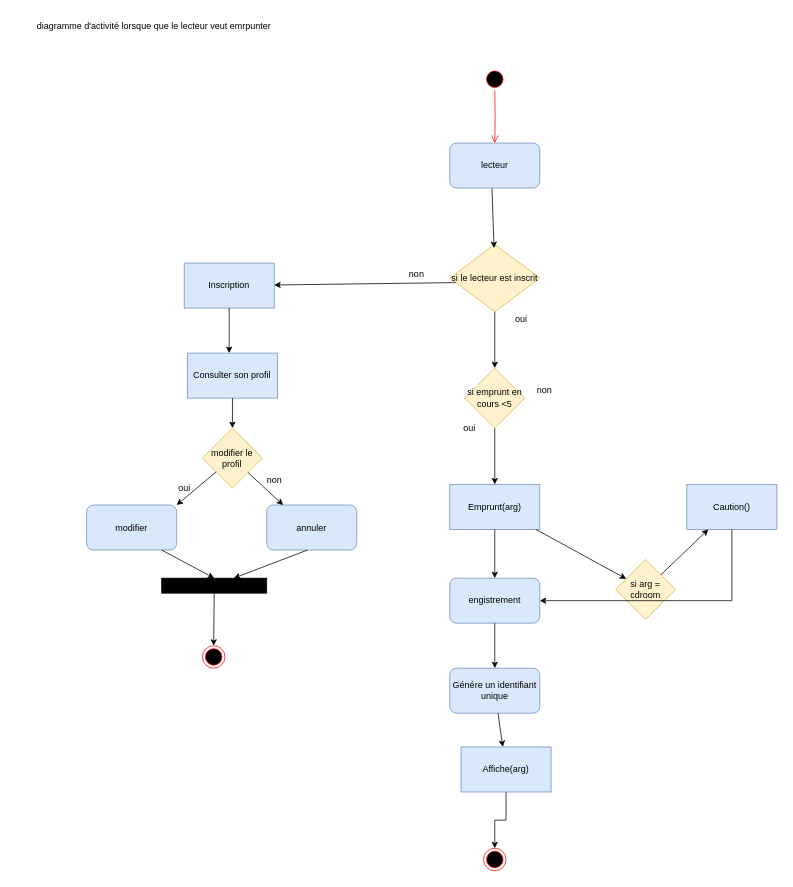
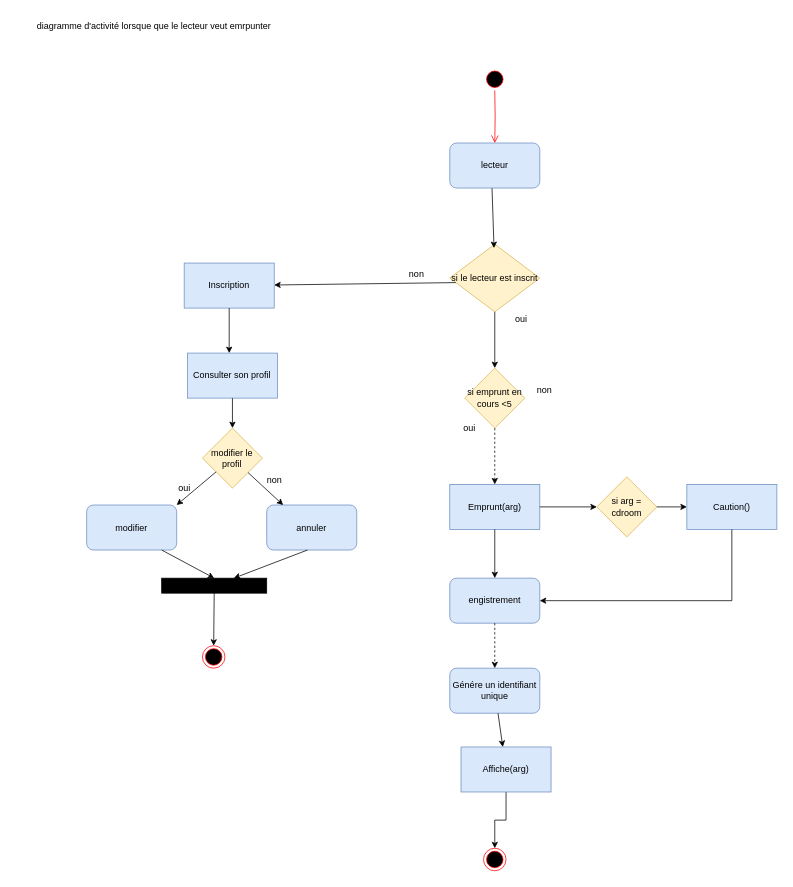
edge "si emprunt en cours <5" -> "Emprunt(arg)": style solid -> dashed
node "si arg = cdroom": moved (645, 589) -> (627, 507)
edge "engistrement" -> "Génére un identifiant unique": style solid -> dashed
